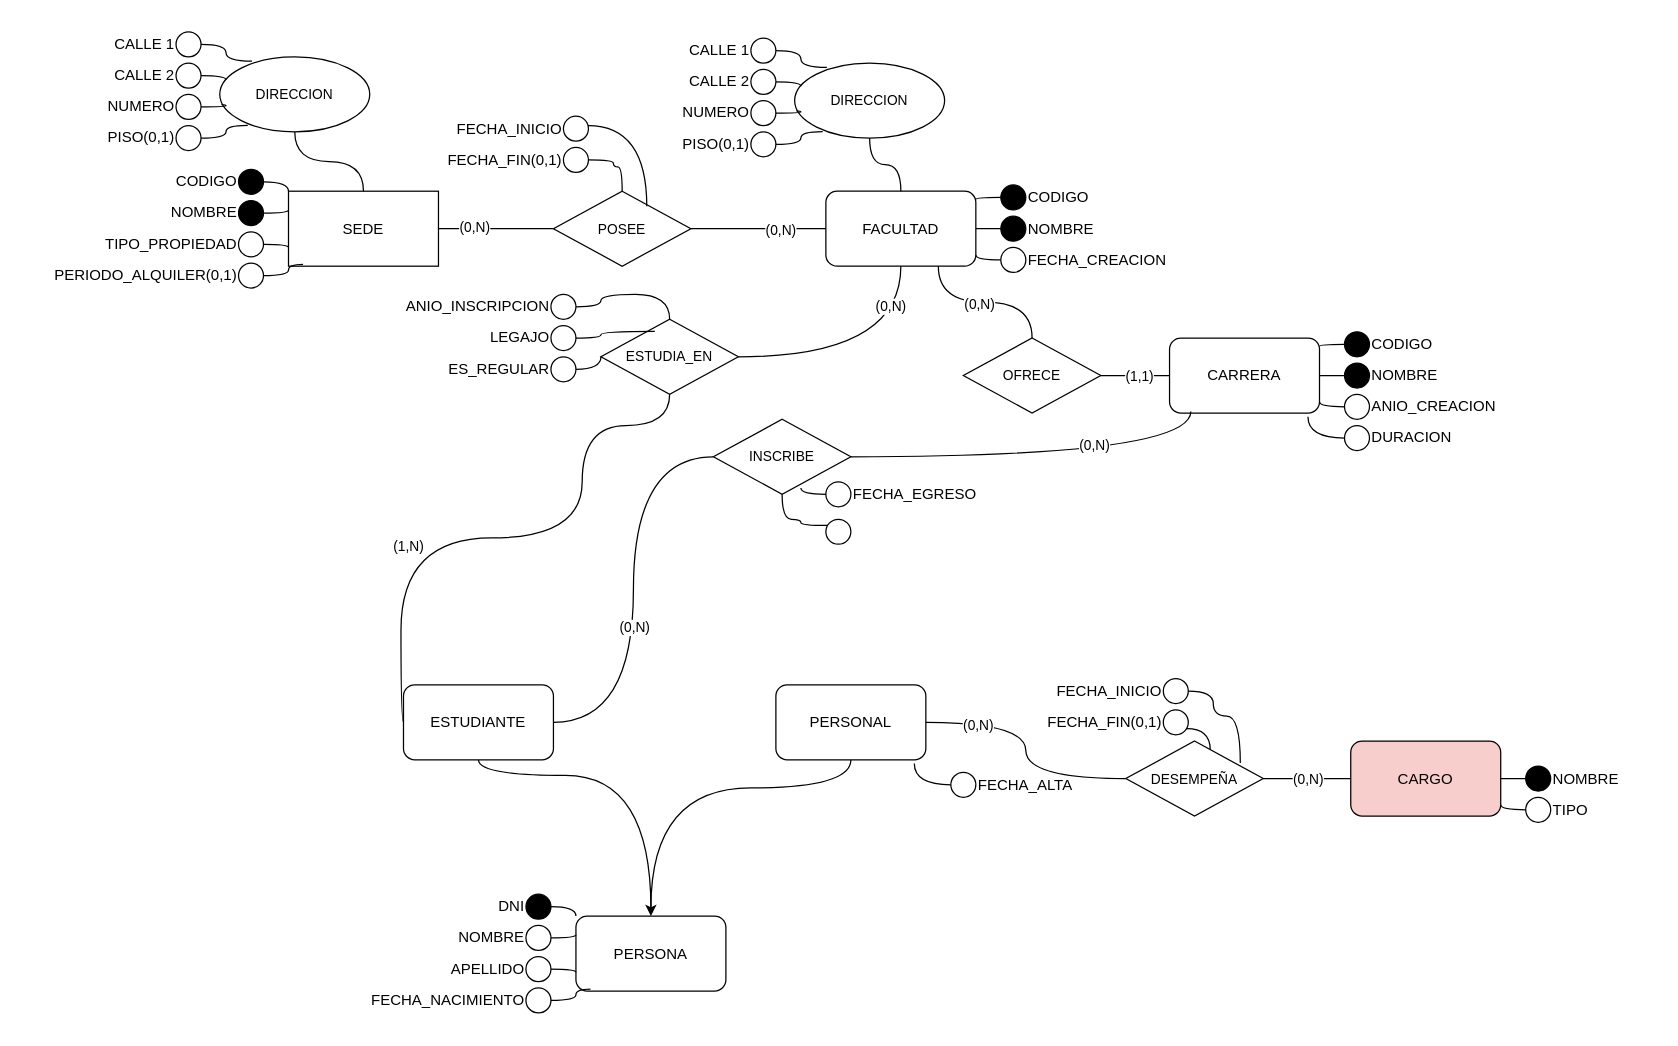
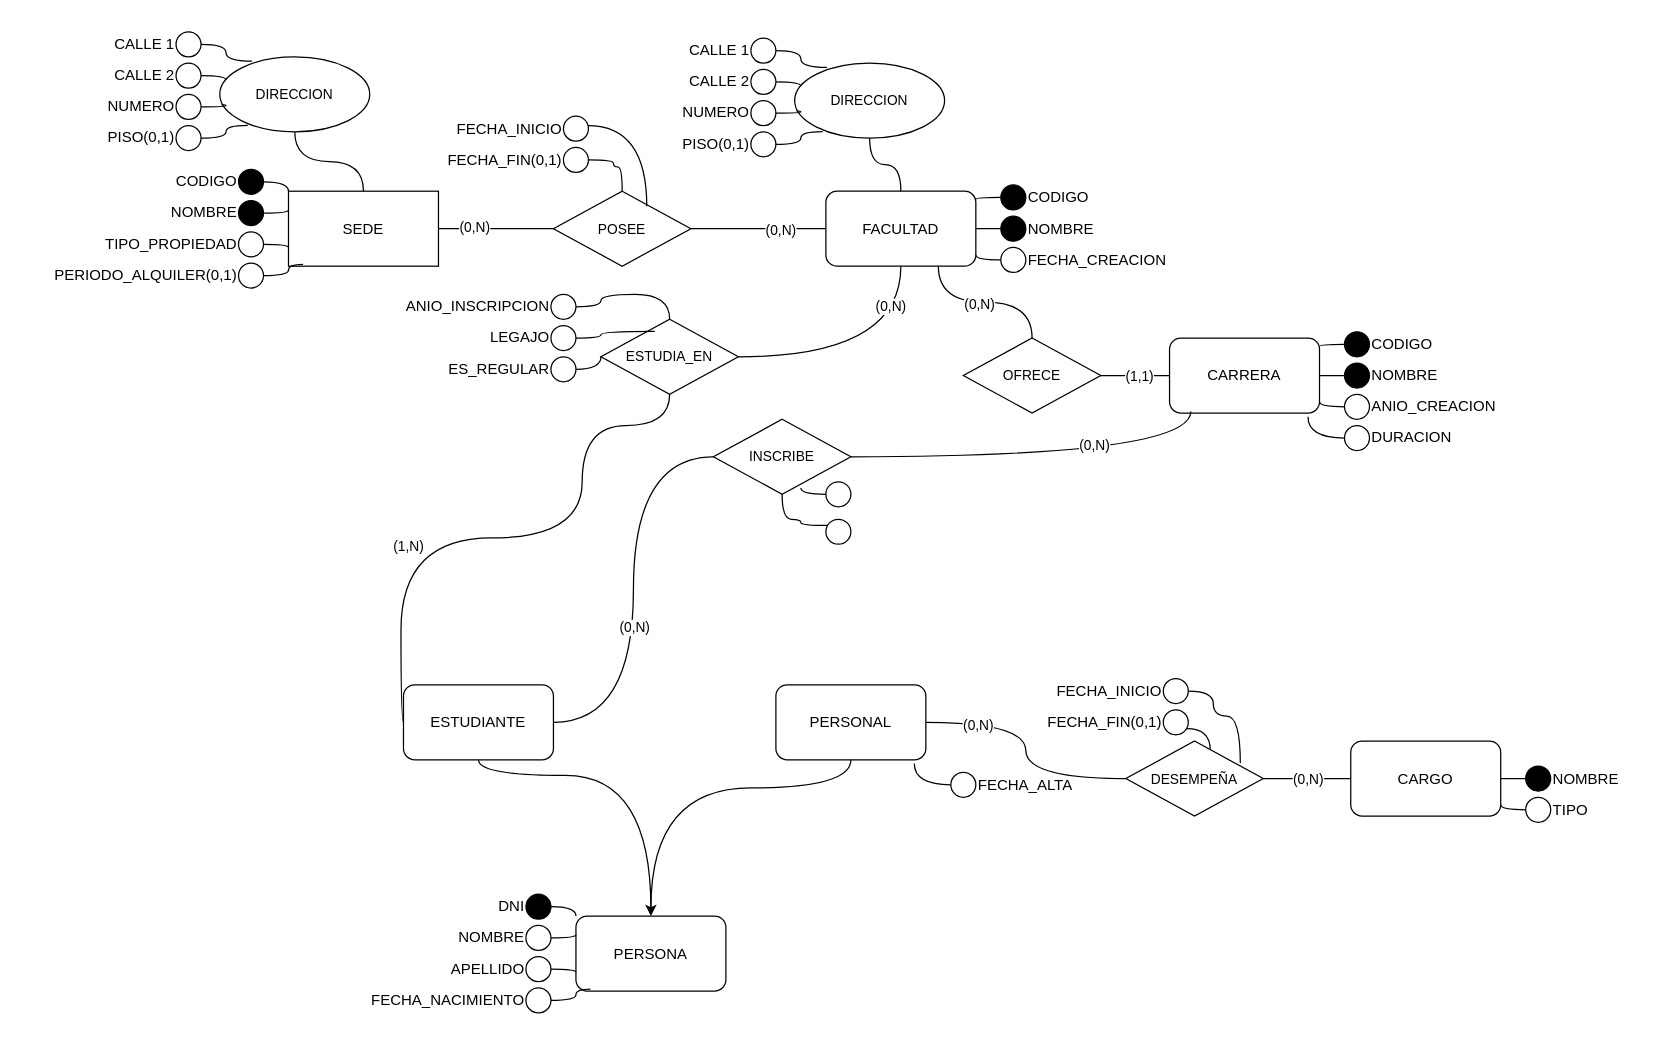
node "FECHA_EGRESO": removed
node "CARGO": fillcolor #f8cecc -> #ffffff
